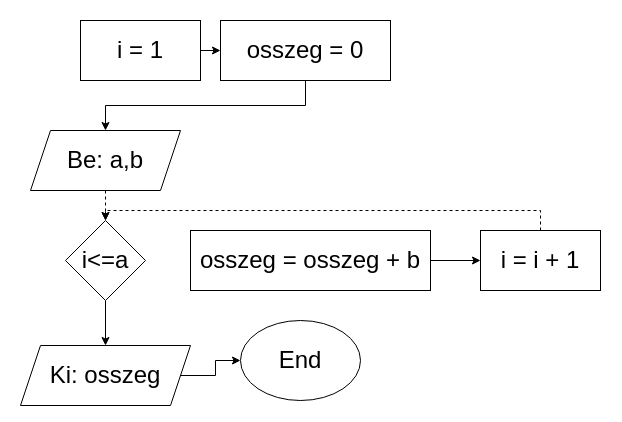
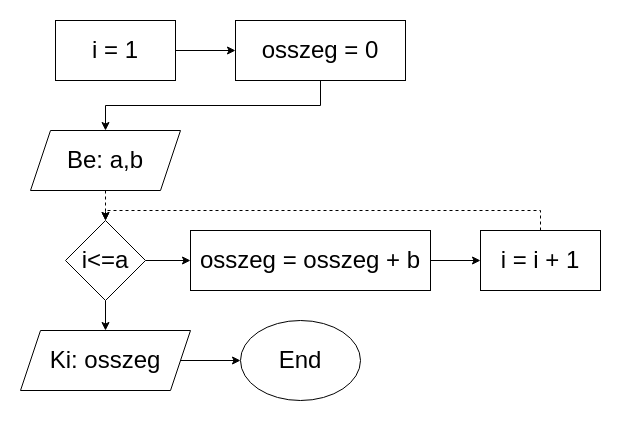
node "i = 1": moved (141, 51) -> (116, 51)
node "osszeg = 0": moved (306, 51) -> (321, 51)
edge "i<=a" -> "osszeg = osszeg + b": added
node "Ki: osszeg": moved (106, 376) -> (106, 361)
